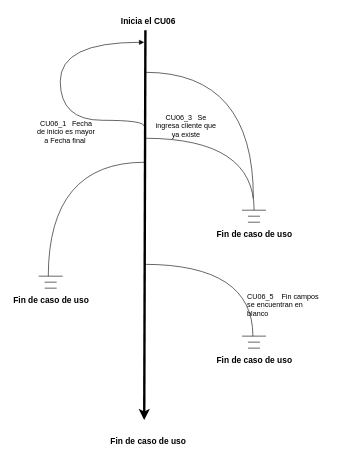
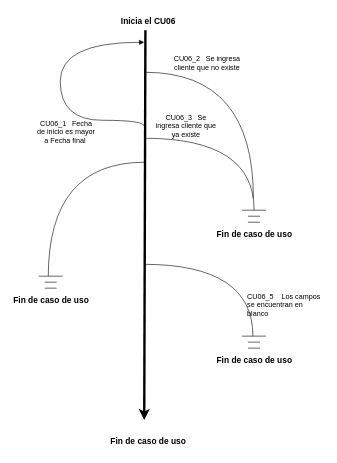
node "CU06_2 Se ingresa cliente que no existe": added
node "CU06_5 Fin campos se encuentran en blanco": label "CU06_5 Fin campos se encuentran en blanco" -> "CU06_5 Los campos se encuentran en blanco"
